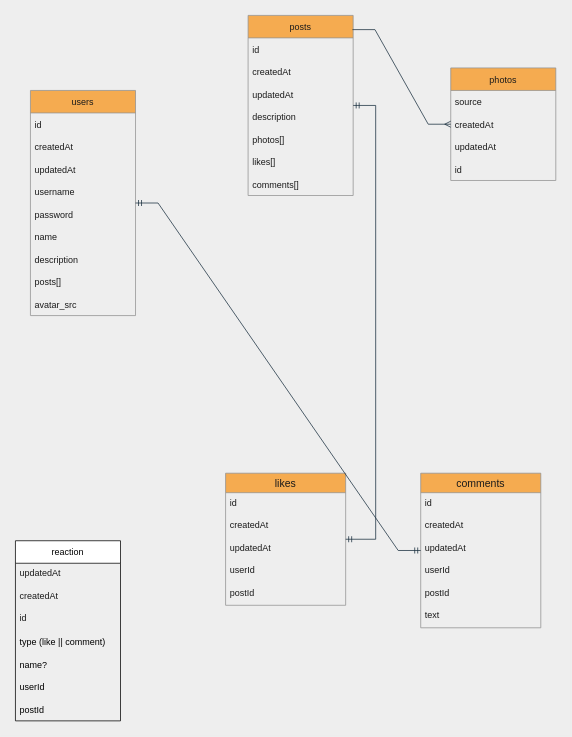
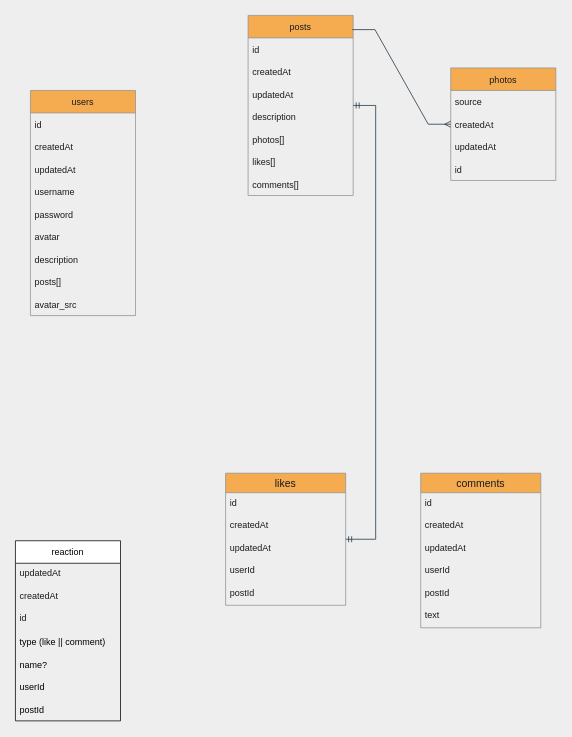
node "name": label "name" -> "avatar"
edge "users" -- "comments": removed
